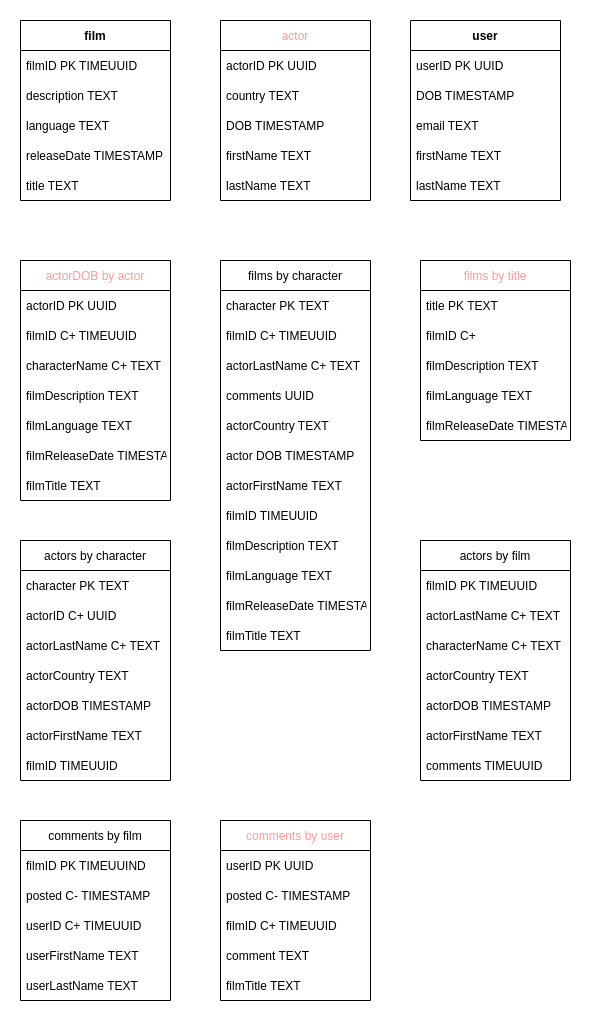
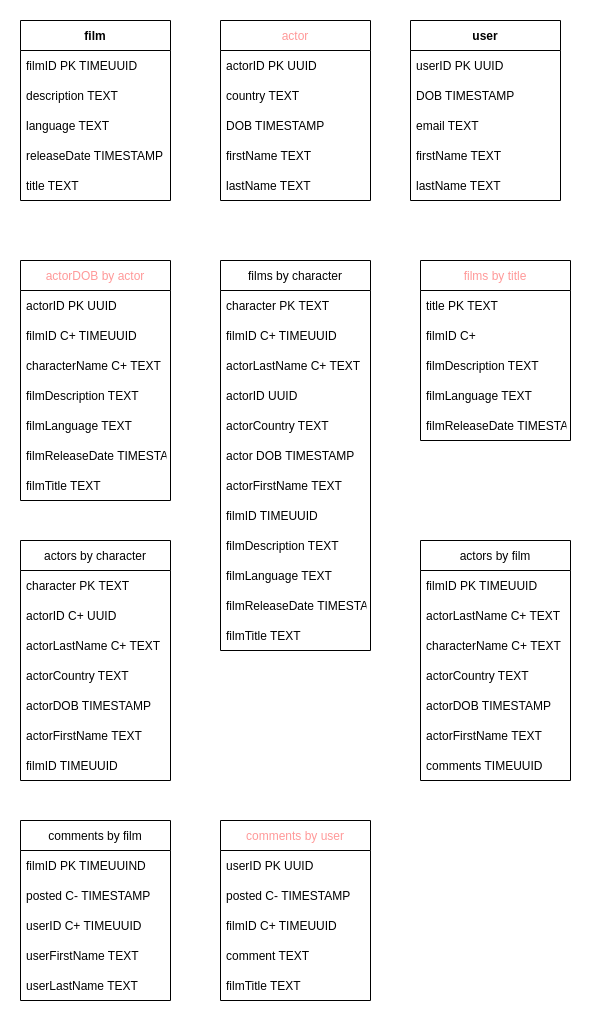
node "comments UUID": label "comments UUID" -> "actorID UUID"
